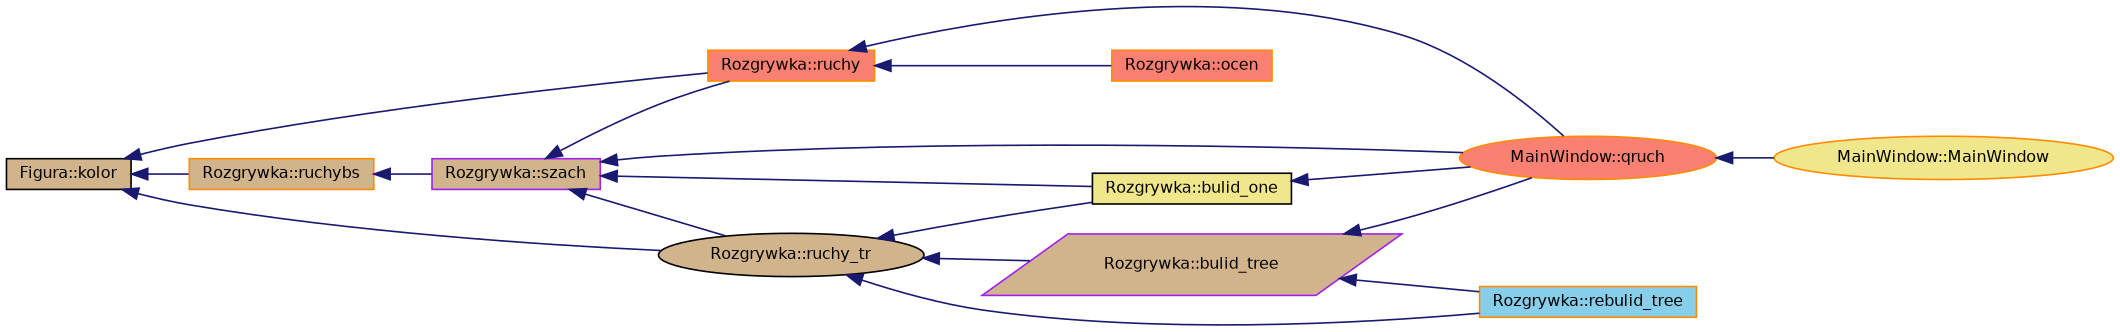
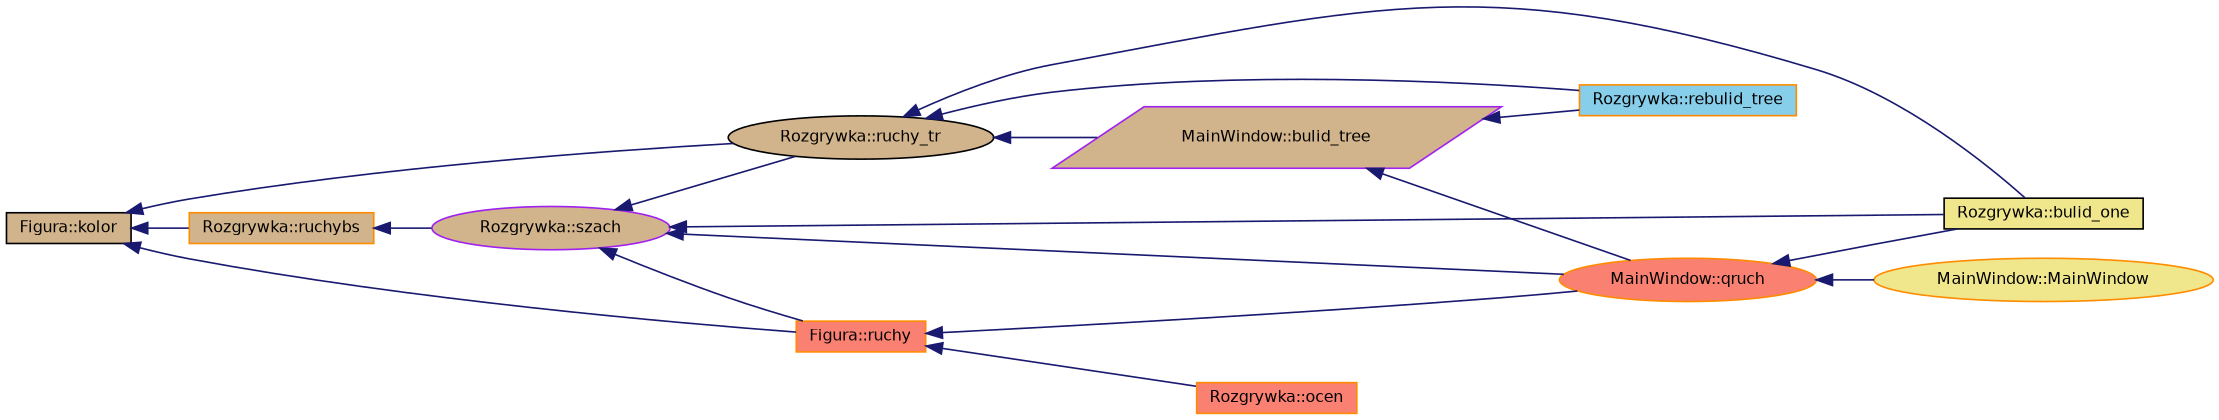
node "Rozgrywka::ruchy": label "Rozgrywka::ruchy" -> "Figura::ruchy"
edge "MainWindow::qruch" -> "Rozgrywka::bulid_one": reversed
node "Rozgrywka::szach": shape box -> ellipse
node "Rozgrywka::bulid_tree": label "Rozgrywka::bulid_tree" -> "MainWindow::bulid_tree"
